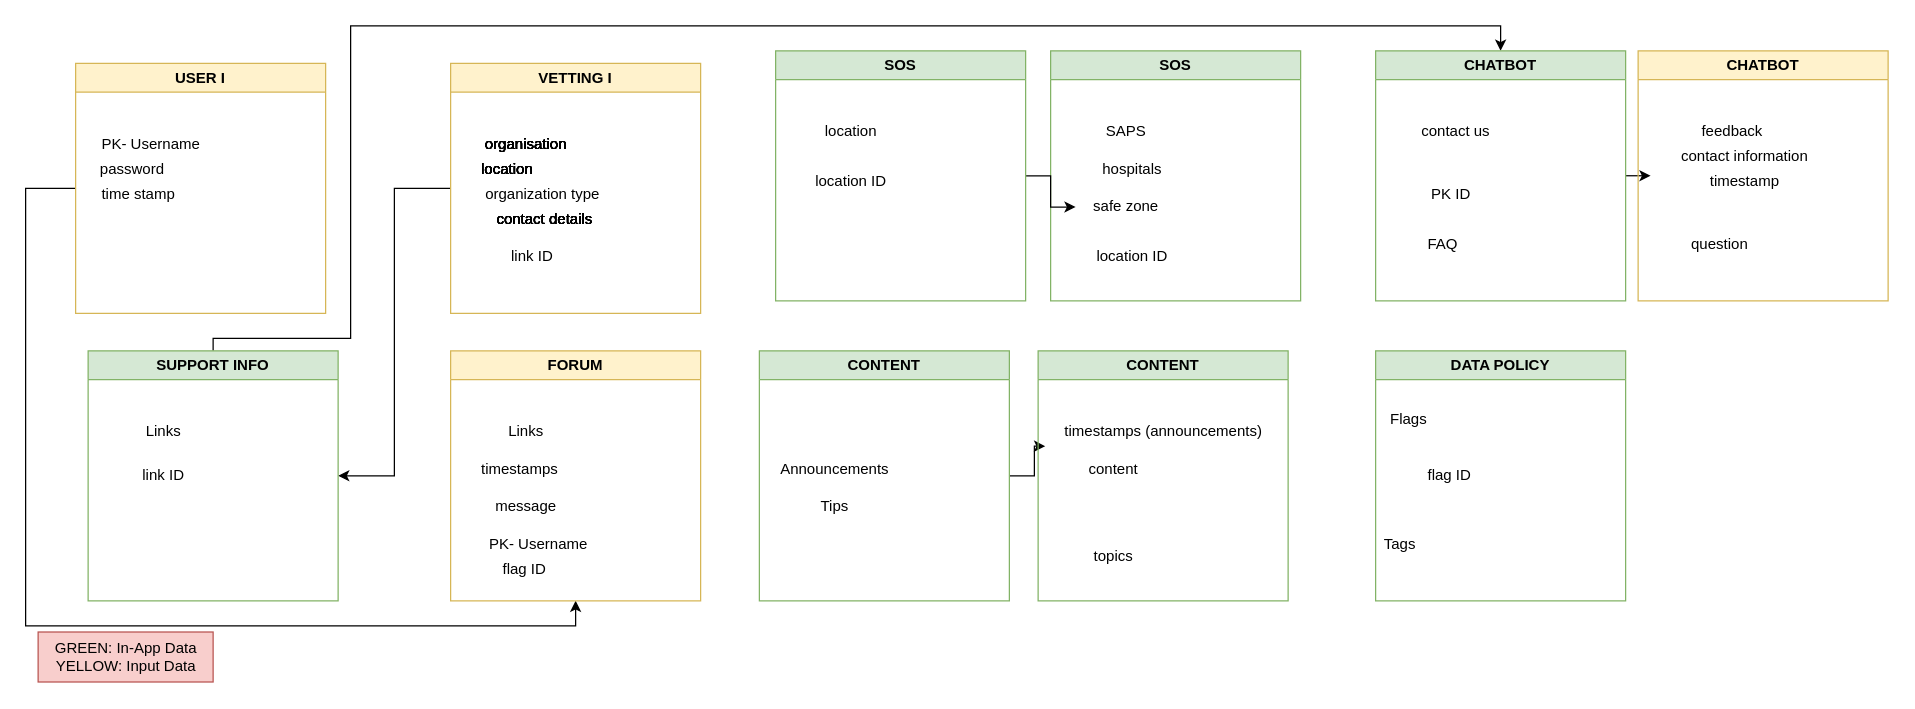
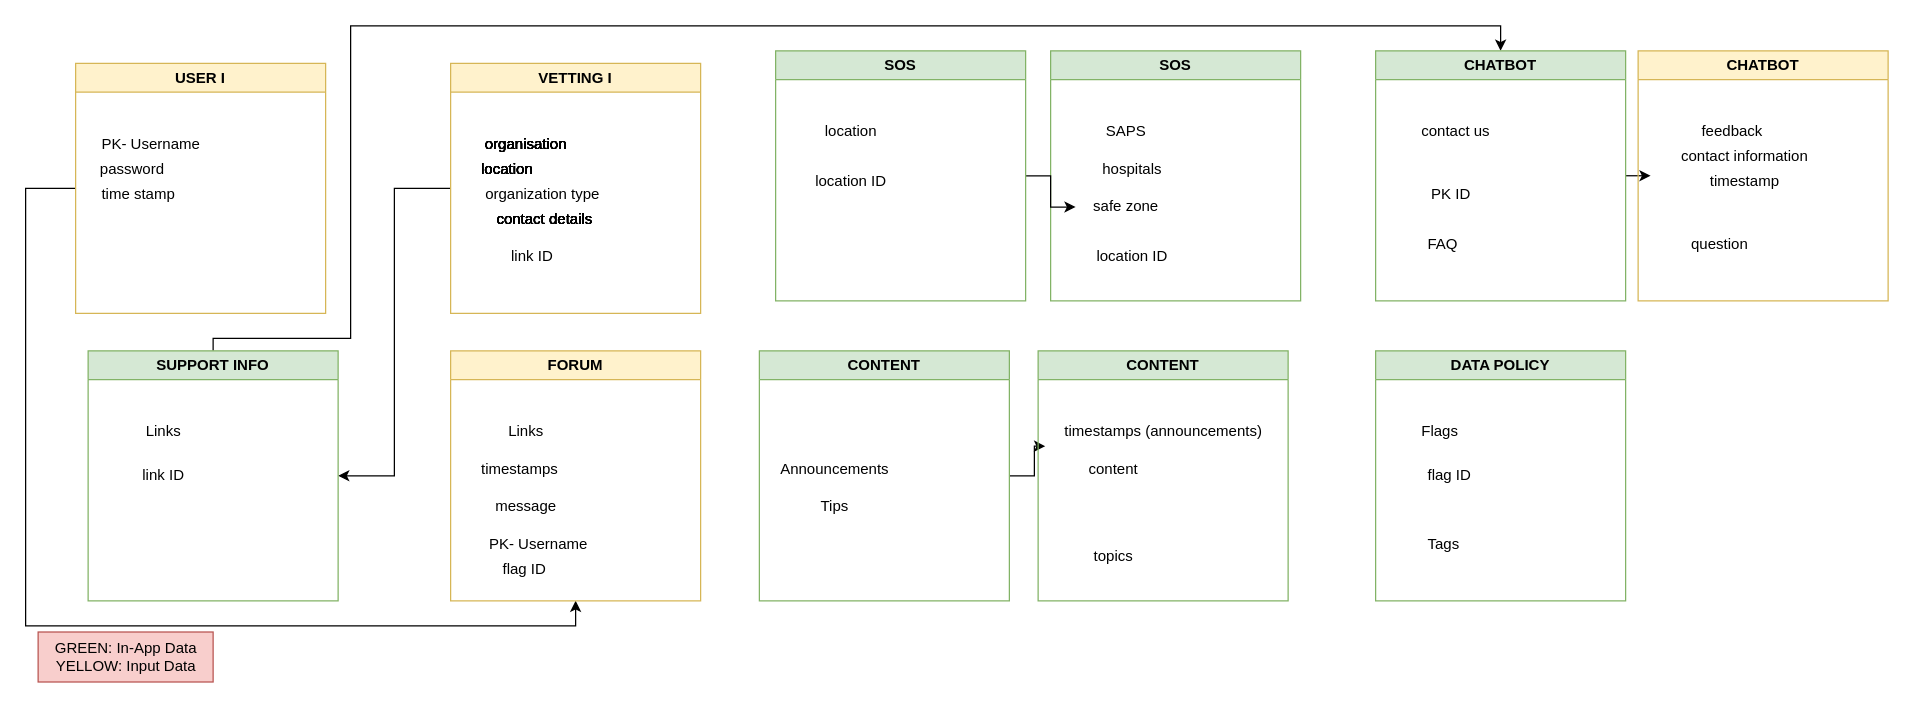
node "Flags": moved (1419, 419) -> (1451, 432)
node "Tags": moved (1413, 544) -> (1457, 544)
